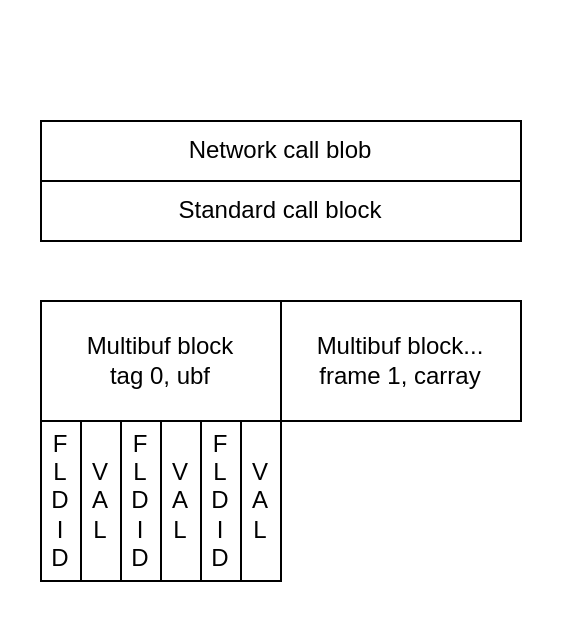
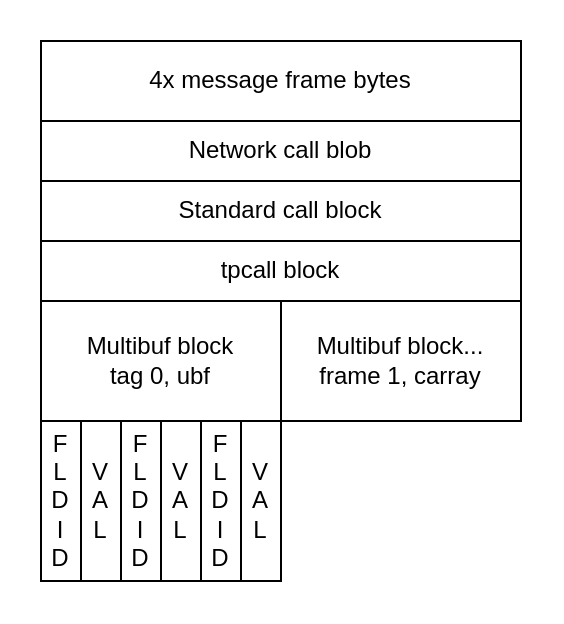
node "4x message frame bytes": added
node "tpcall block": added
